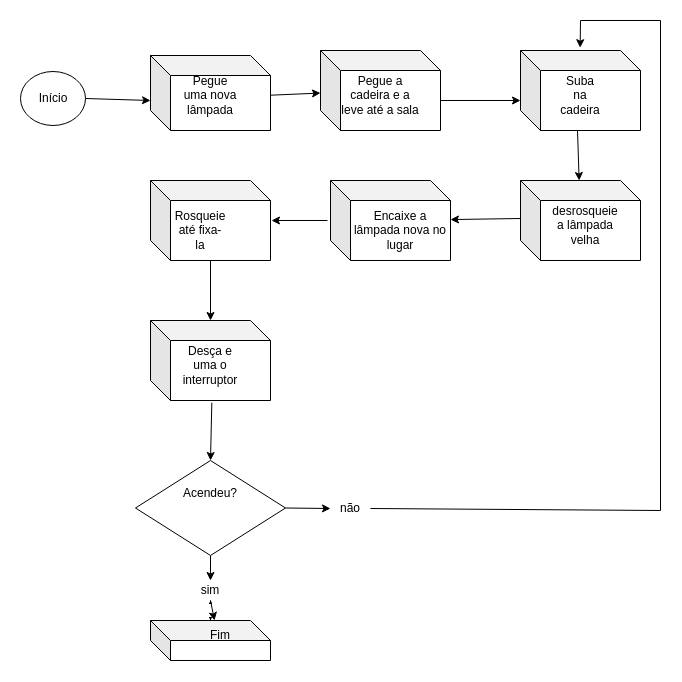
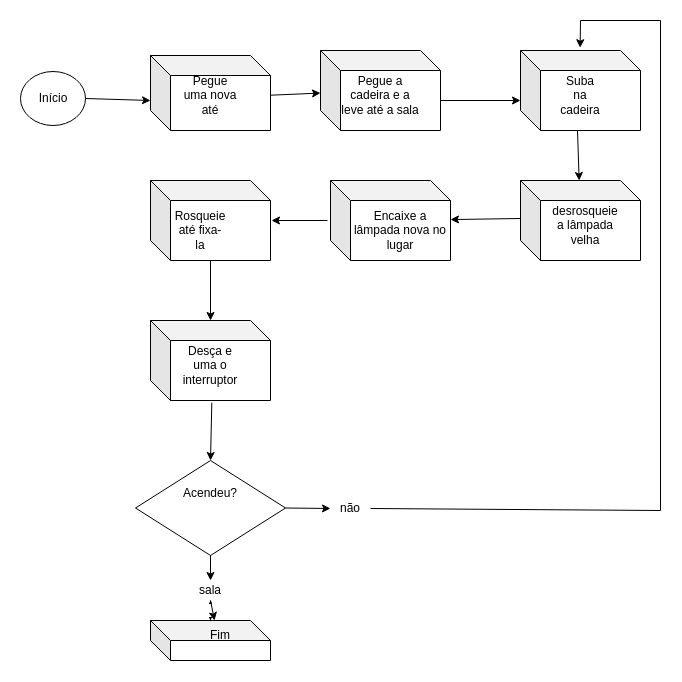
node "Pegue uma nova lâmpada": label "Pegue uma nova lâmpada" -> "Pegue uma nova até"
node "sim": label "sim" -> "sala"
